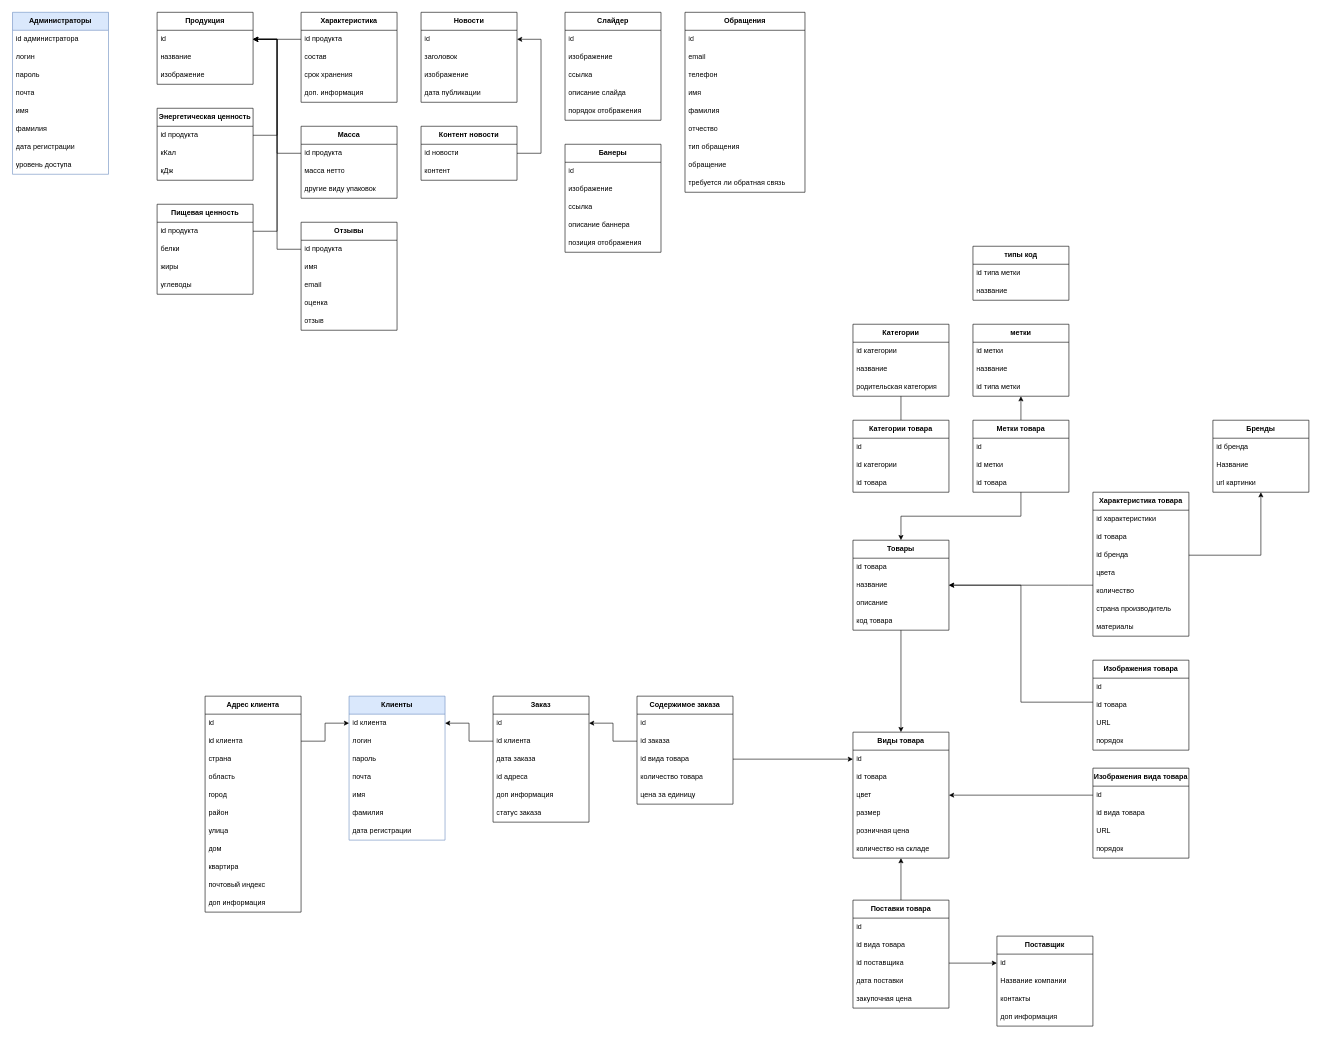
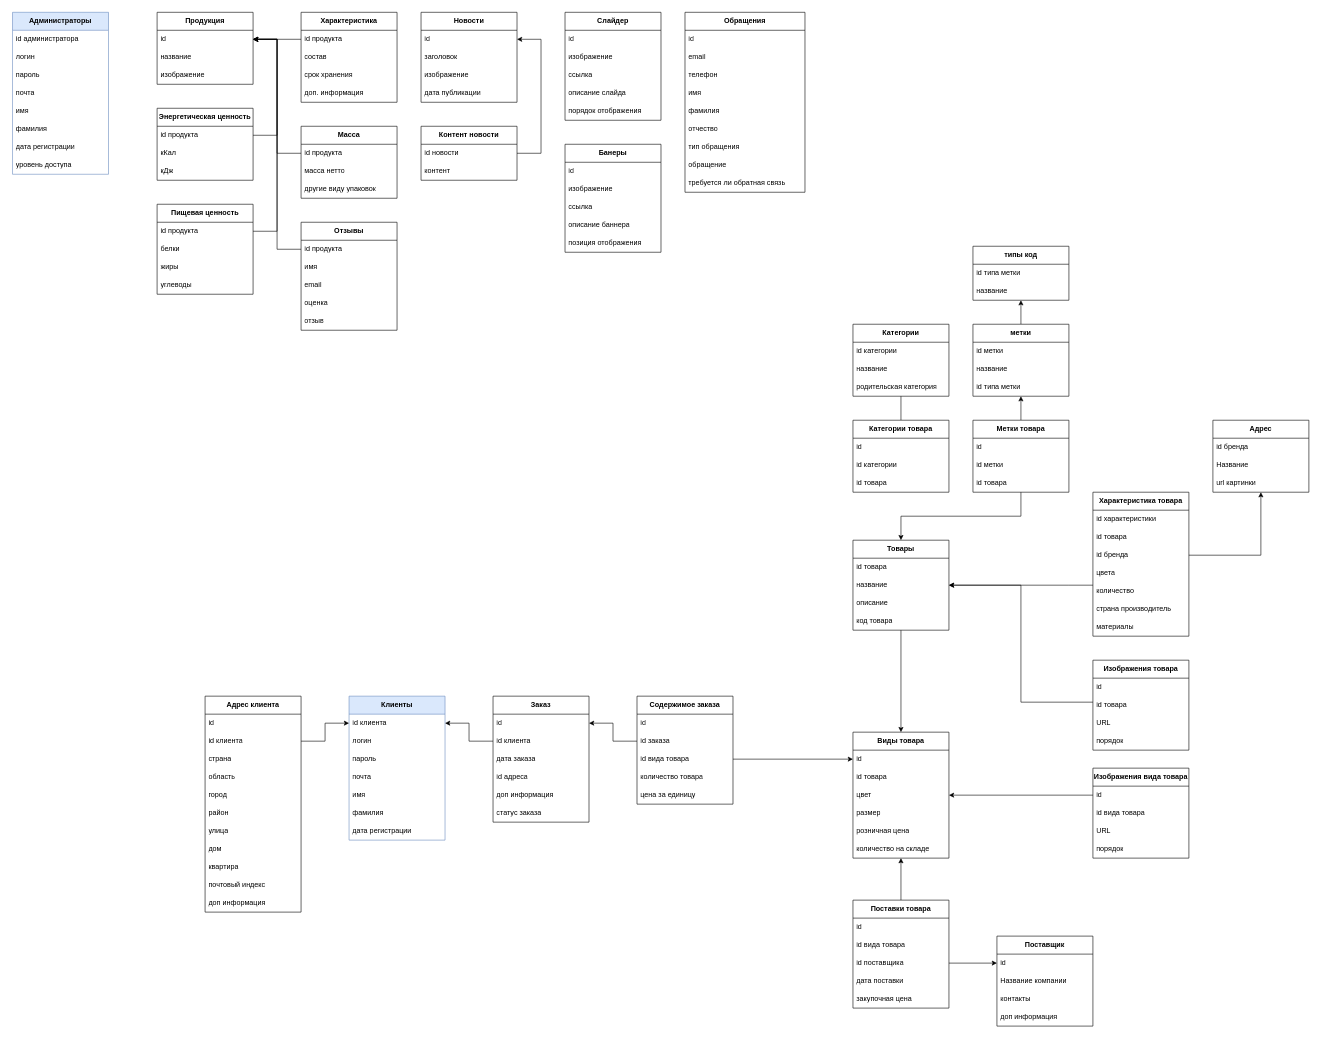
edge "метки" -> "типы код": added
node "Бренды": label "Бренды" -> "Адрес"
